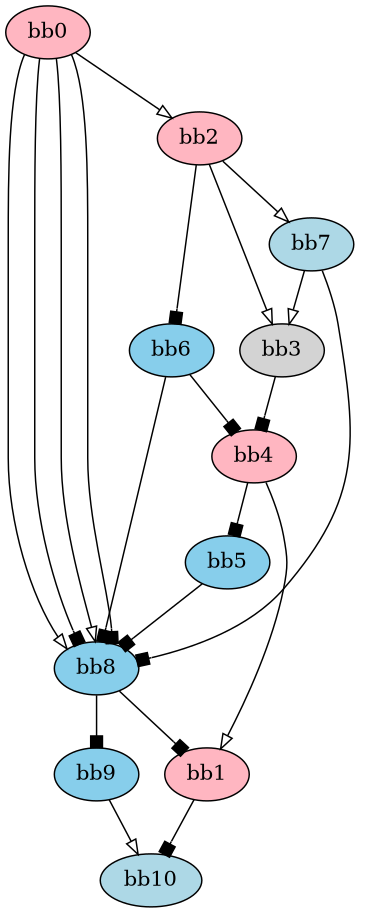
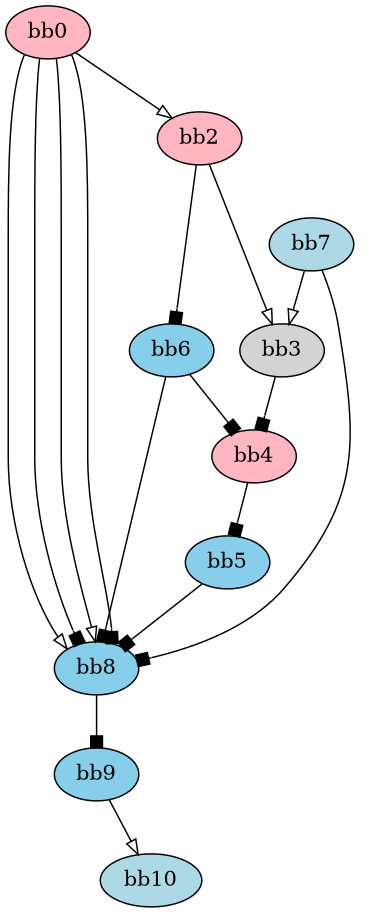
edge "bb2" -> "bb7": removed
node "bb1": removed
